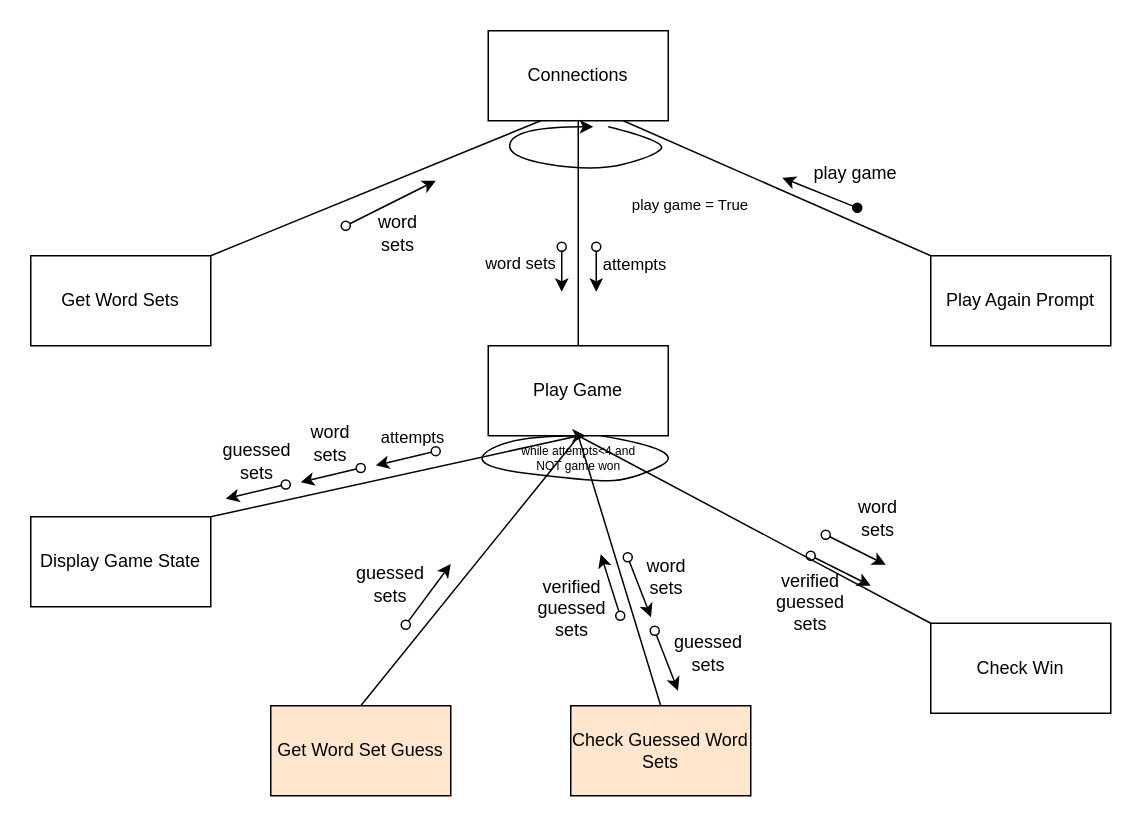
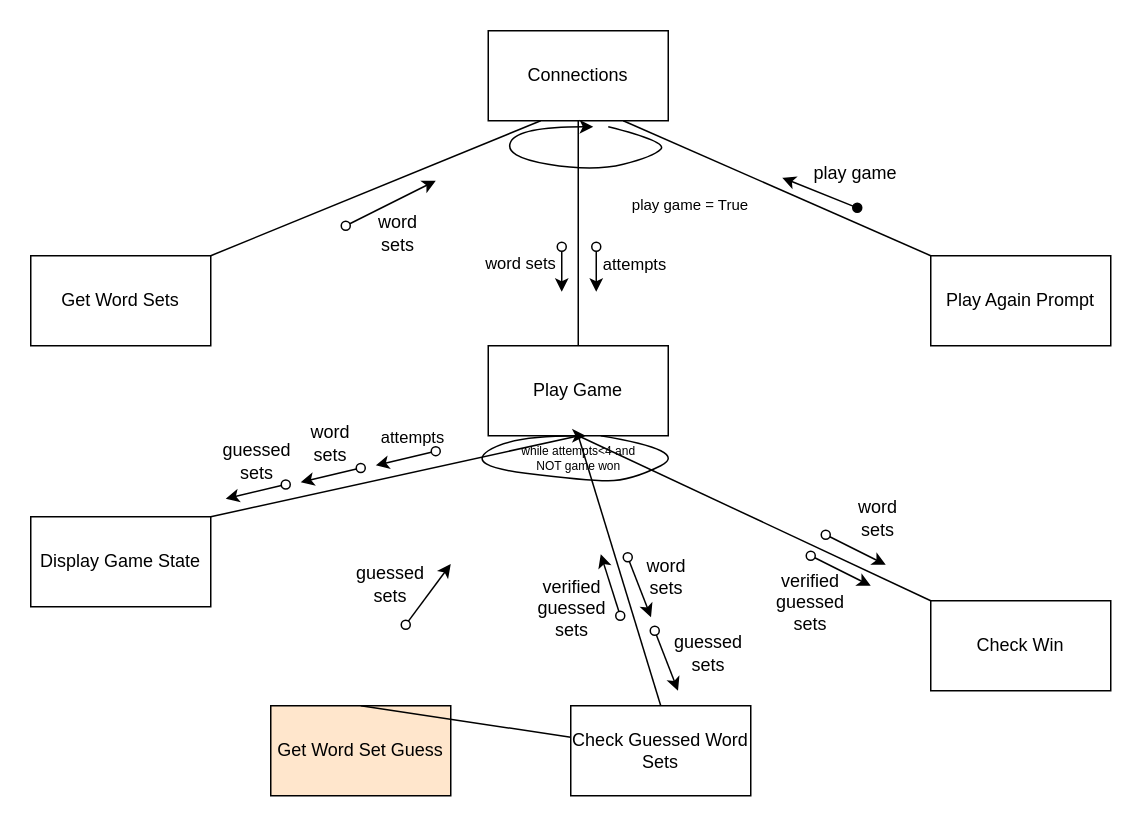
edge "while attempts<4 and NOT game won" -- "Get Word Set Guess": now "Check Guessed Word Sets" -- "Get Word Set Guess"
node "Check Win": moved (1021, 668) -> (1021, 646)
node "Check Guessed Word Sets": fillcolor #ffe6cc -> #ffffff
